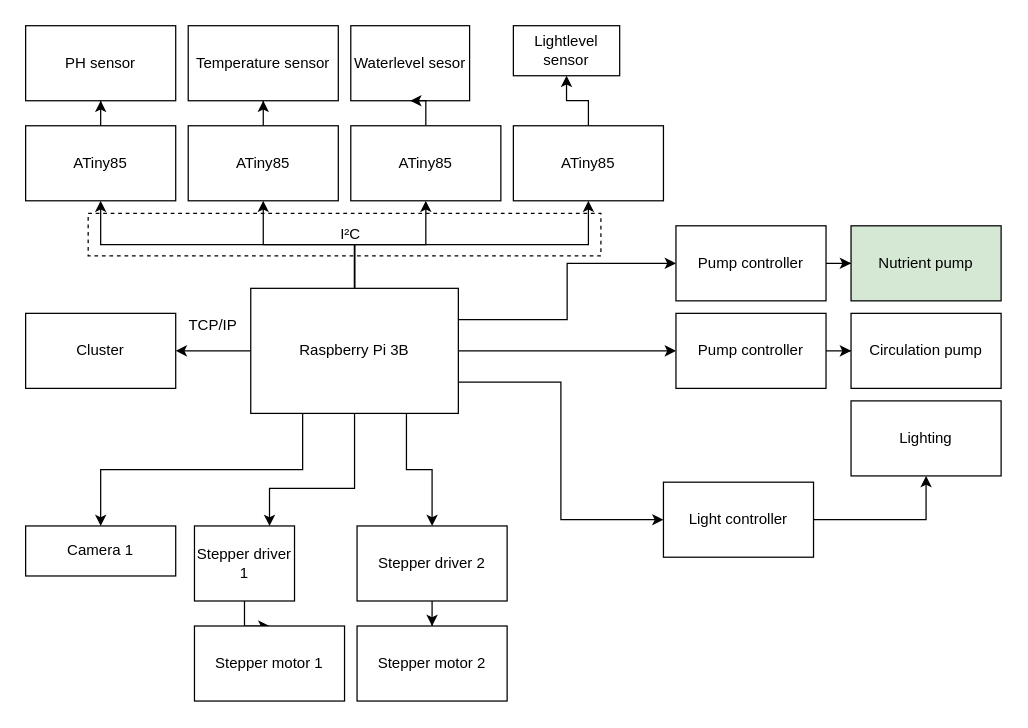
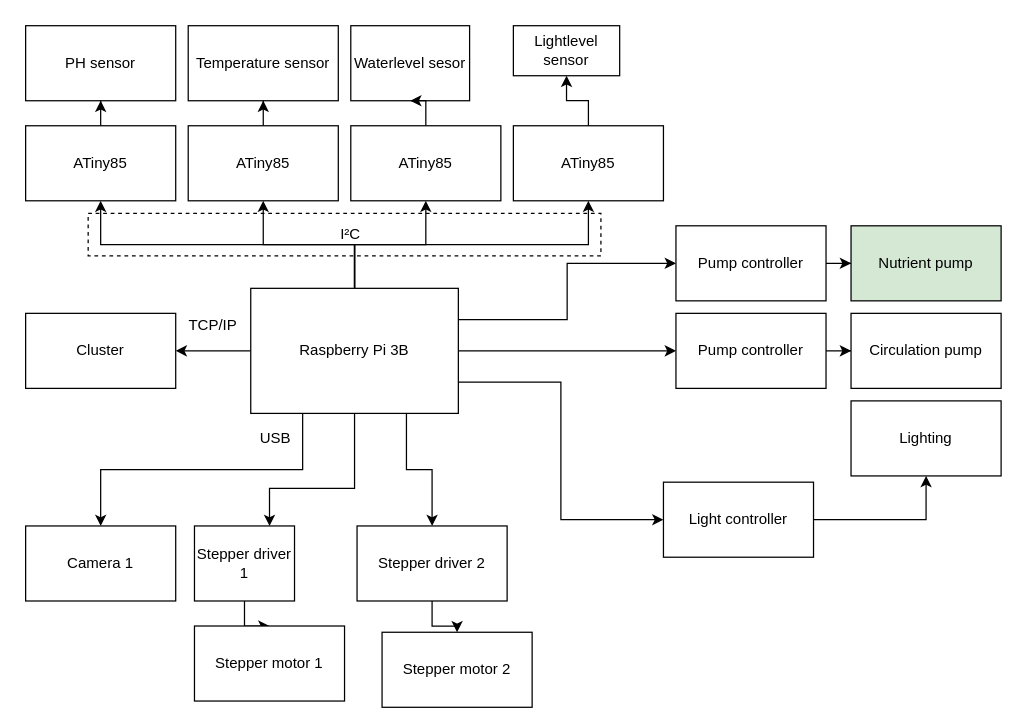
node "USB": added
node "Camera 1": size 150x50 -> 150x75
node "Stepper motor 2": moved (432, 663) -> (457, 669)
